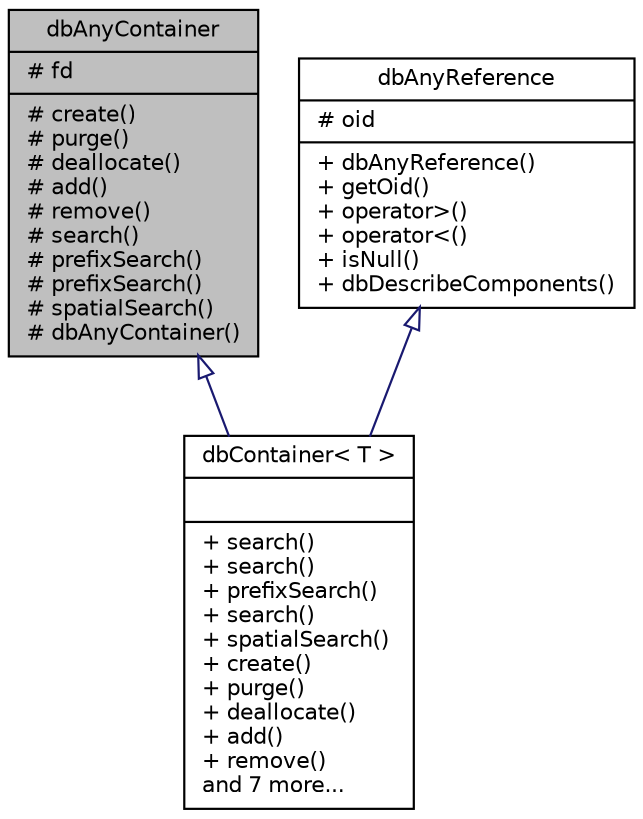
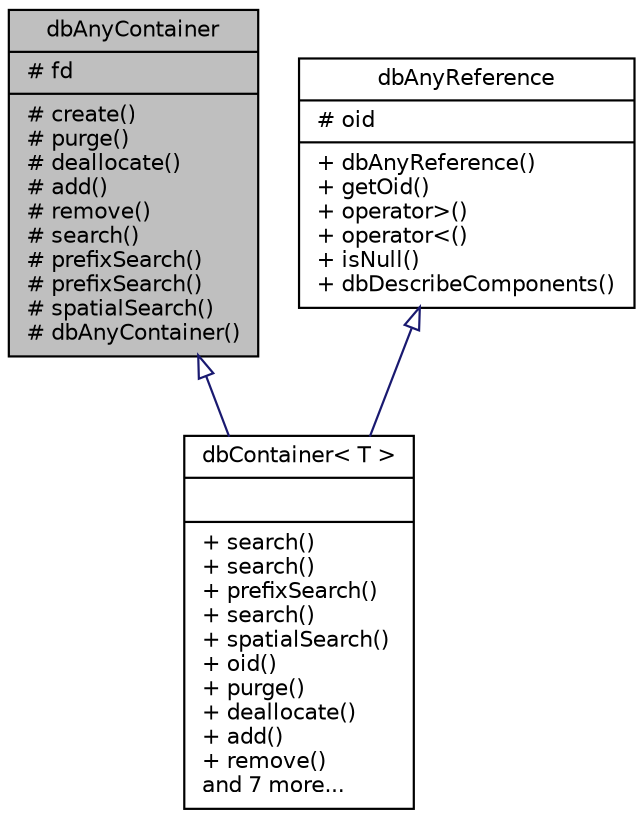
node "dbContainer< T >": text "+ create()" -> "+ oid()"
